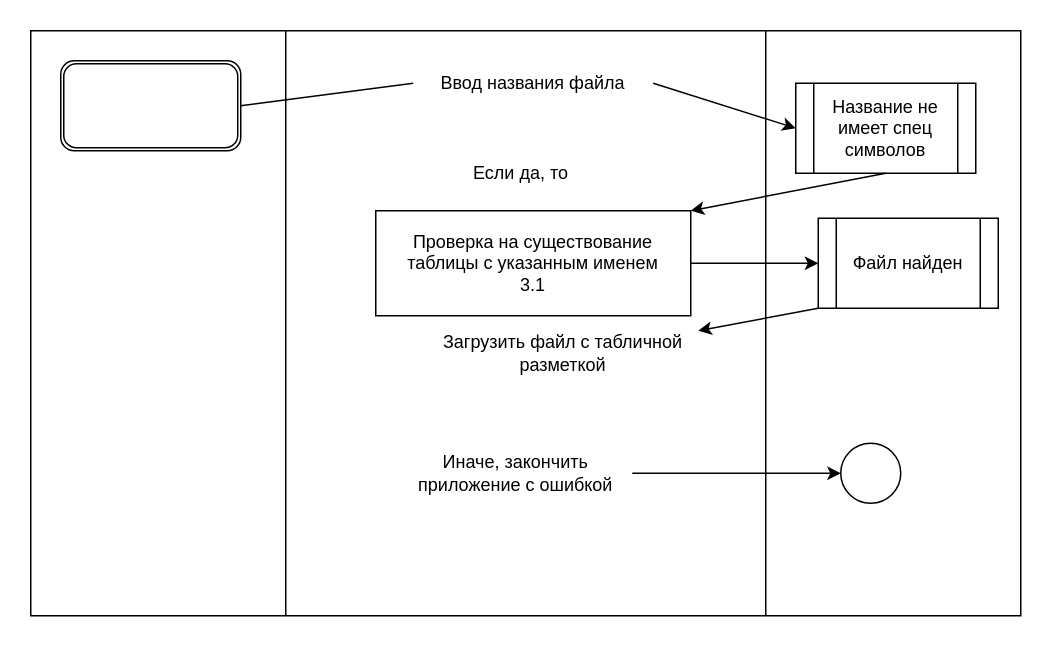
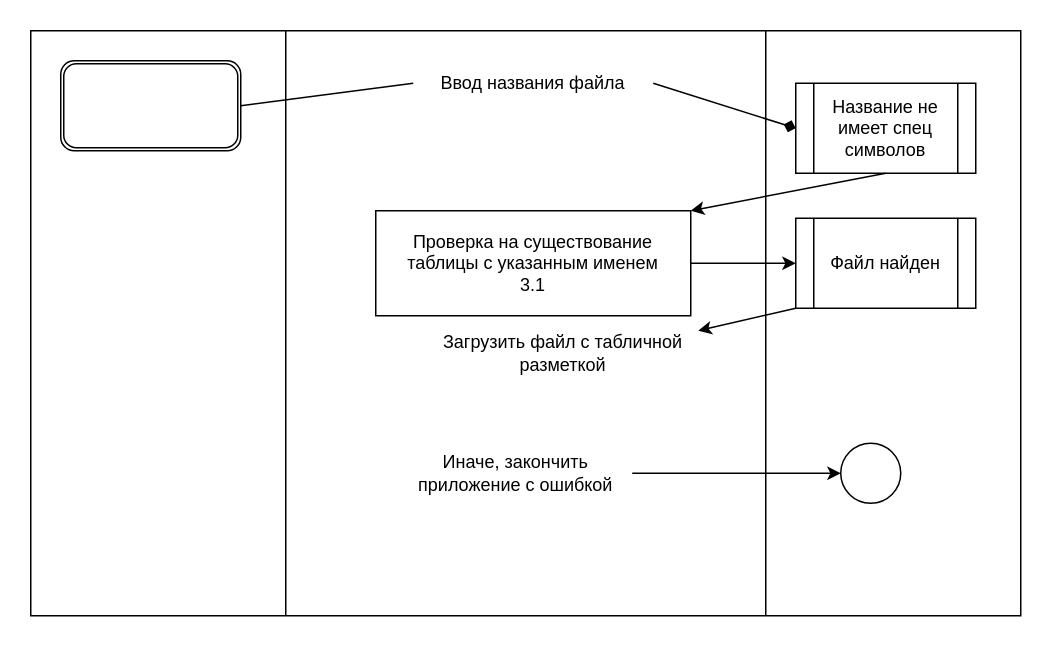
edge "Ввод названия файла" -> "Название не имеет спец символов": arrowhead classic -> diamond
node "Если да, то": removed
node "Файл найден": moved (908, 263) -> (886, 263)
